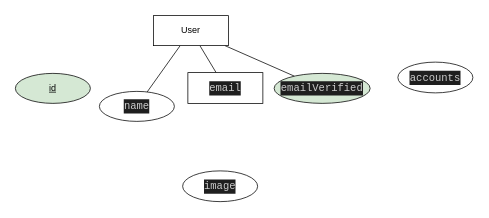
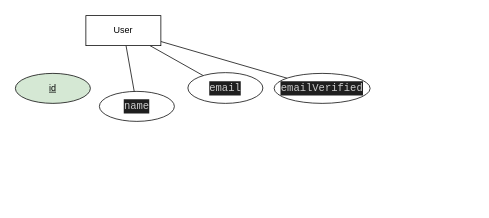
node "User": moved (191, 30) -> (123, 30)
node "accounts": removed
node "email": shape rectangle -> ellipse
node "emailVerified": fillcolor #d5e8d4 -> #ffffff
node "image": removed
